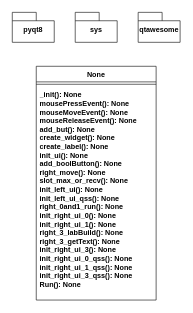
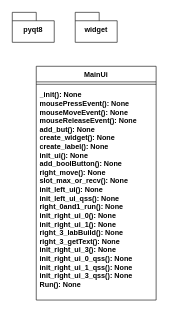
node "qtawesome": removed
node "sys": label "sys" -> "widget"
node "None": label "None" -> "MainUi"
